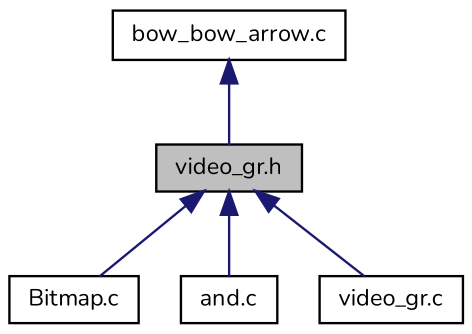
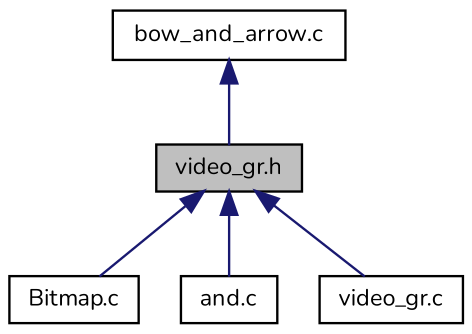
node "bow_bow_arrow.c": label "bow_bow_arrow.c" -> "bow_and_arrow.c"
